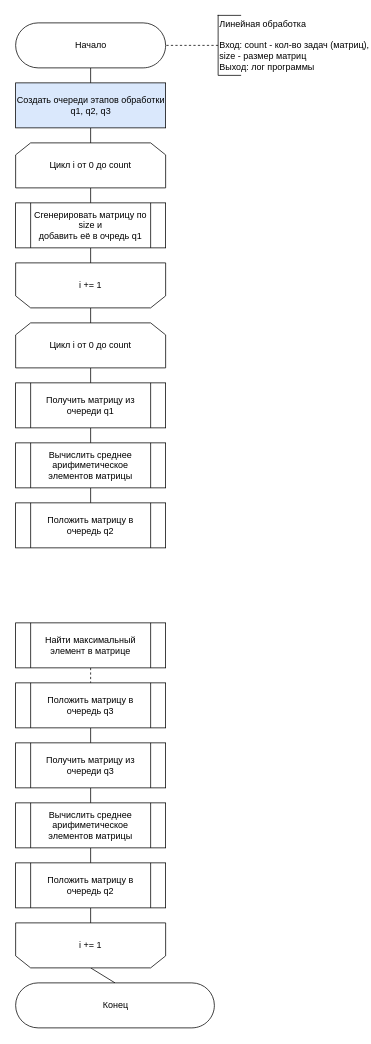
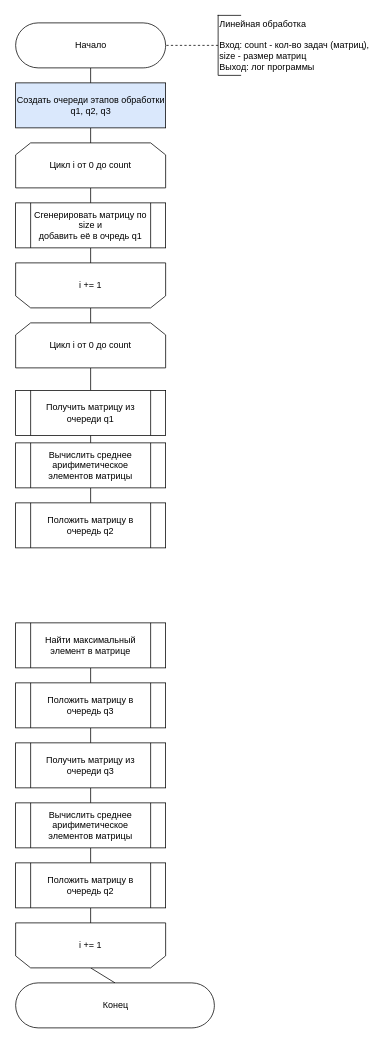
node "Получить матрицу из очереди q1": moved (90, 405) -> (90, 413)
edge "Найти максимальный элемент в матрице" -- "Положить матрицу в очередь q3": style dashed -> solid
